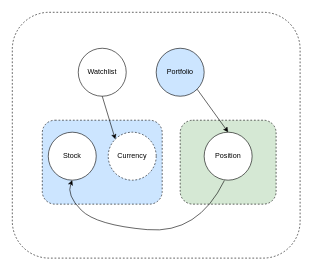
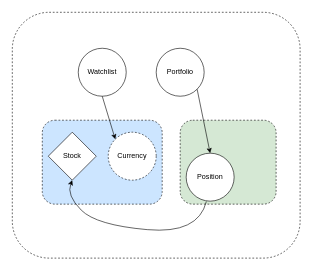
node "Portfolio": fillcolor #cce5ff -> #ffffff
node "Stock": shape ellipse -> diamond
node "Position": moved (228, 156) -> (210, 177)
